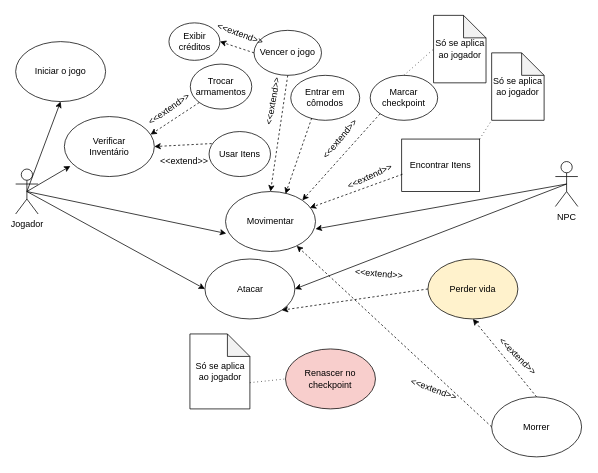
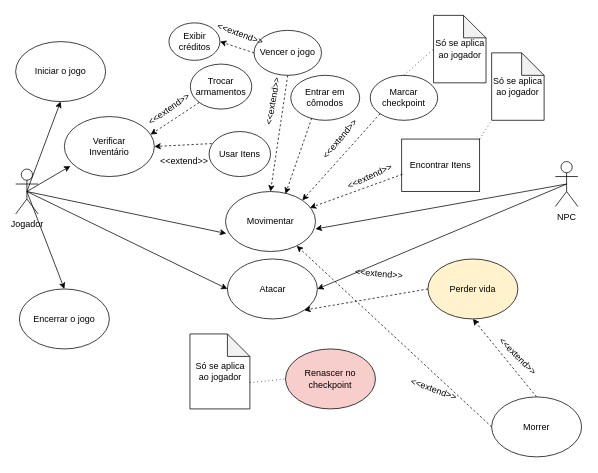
edge "Jogador" -> "Encerrar o jogo": added
node "Atacar": moved (250, 289) -> (272, 289)
node "Encerrar o jogo": added
